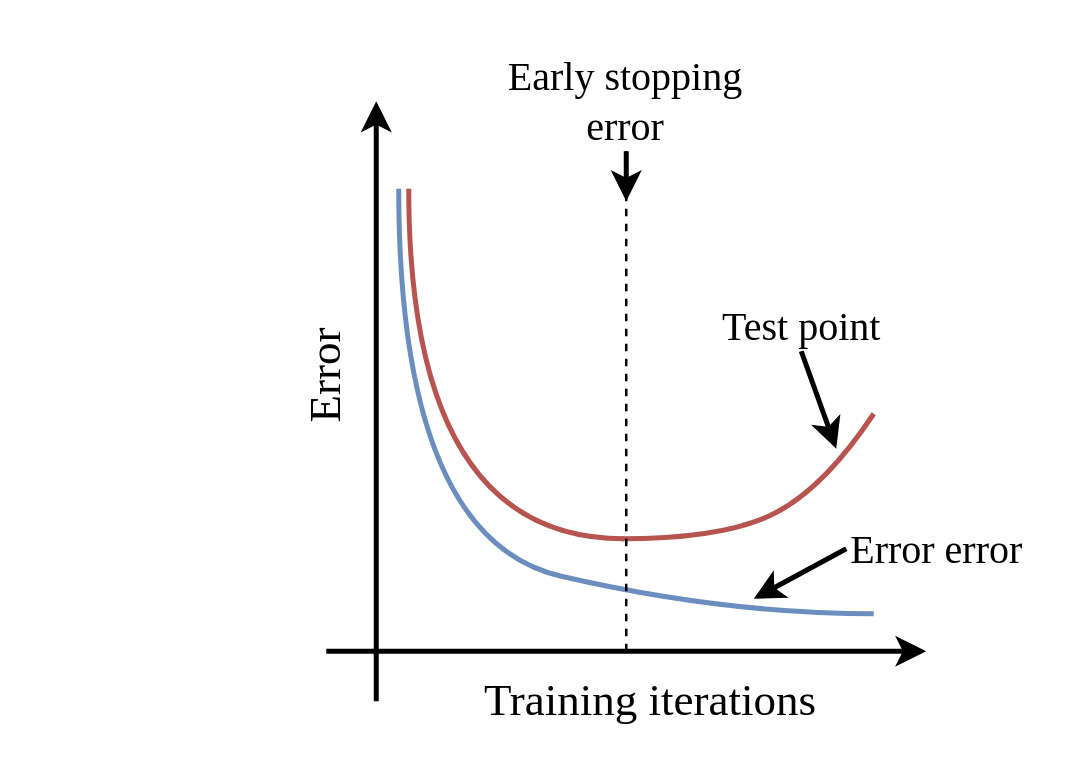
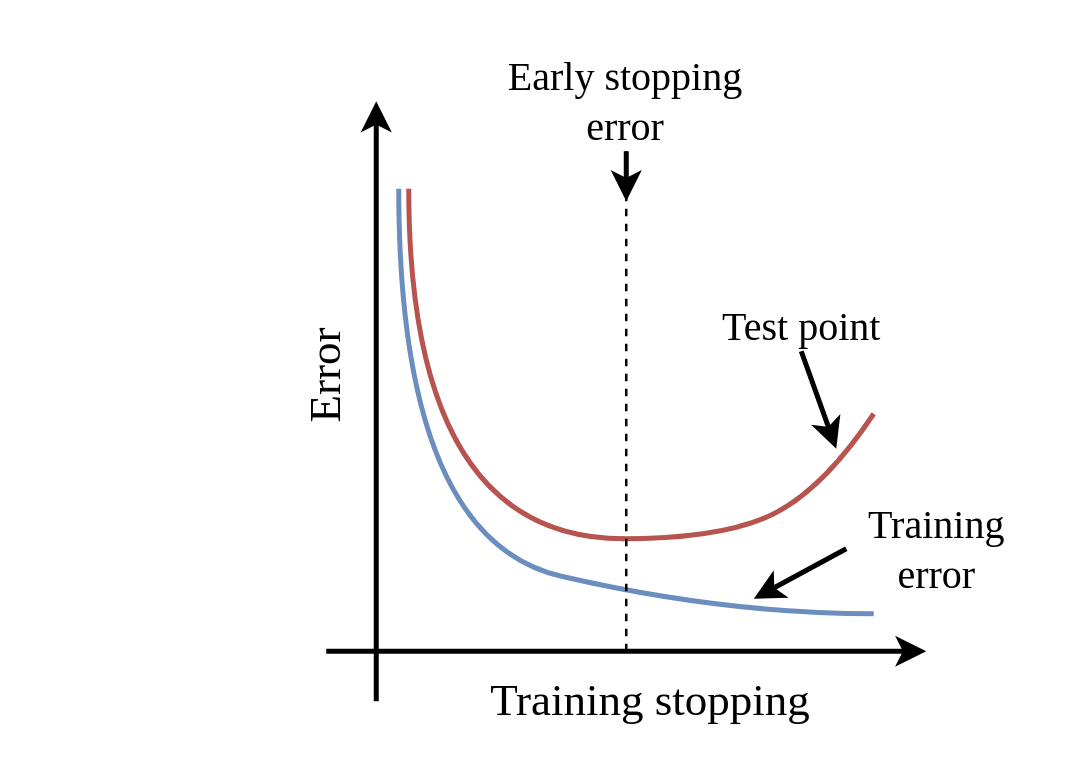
node "Error error": label "Error error" -> "Training error"
node "Training iterations": label "Training iterations" -> "Training stopping"
